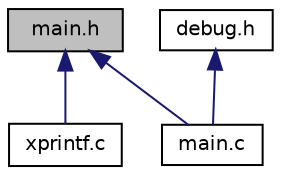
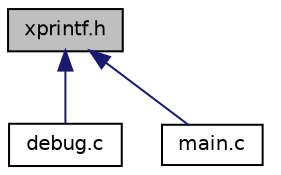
node "main.h": label "main.h" -> "xprintf.h"
node "debug.h": removed
node "xprintf.c": label "xprintf.c" -> "debug.c"
